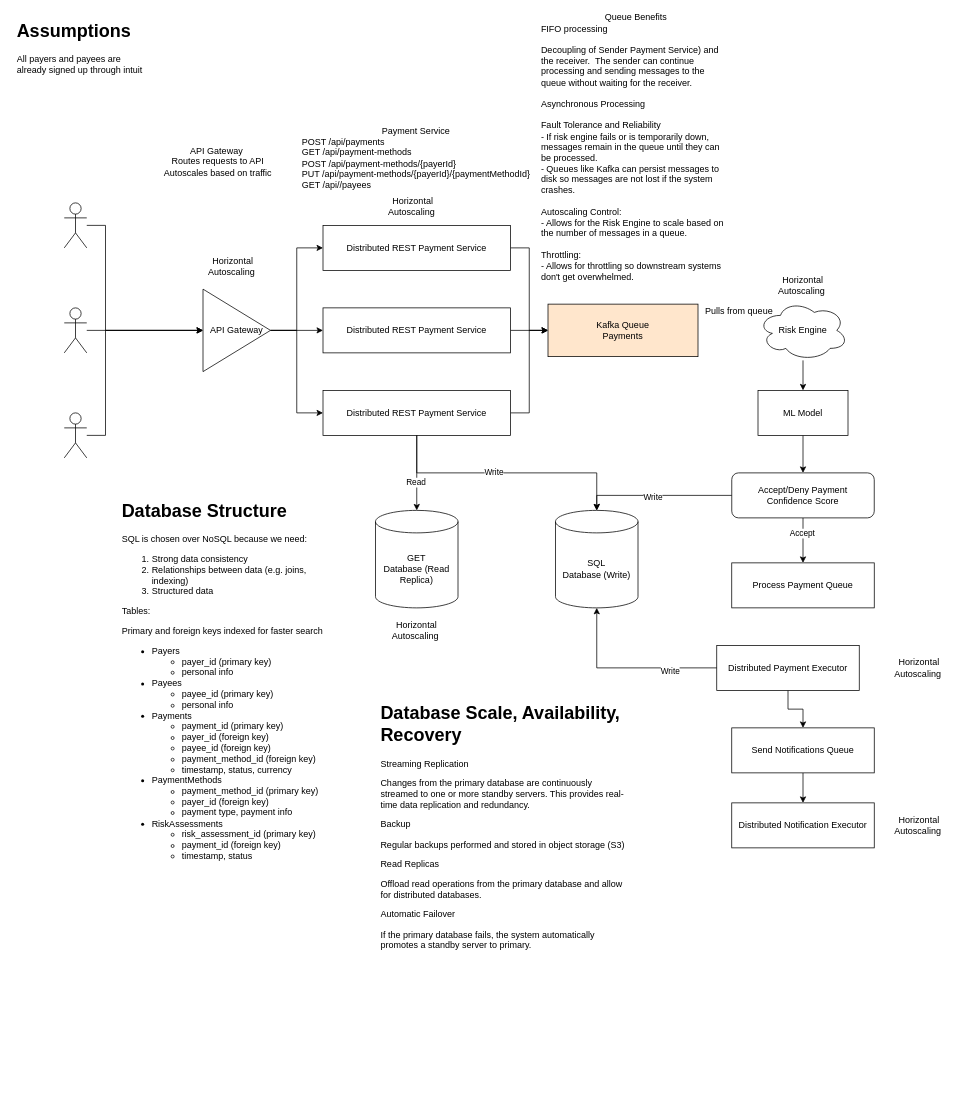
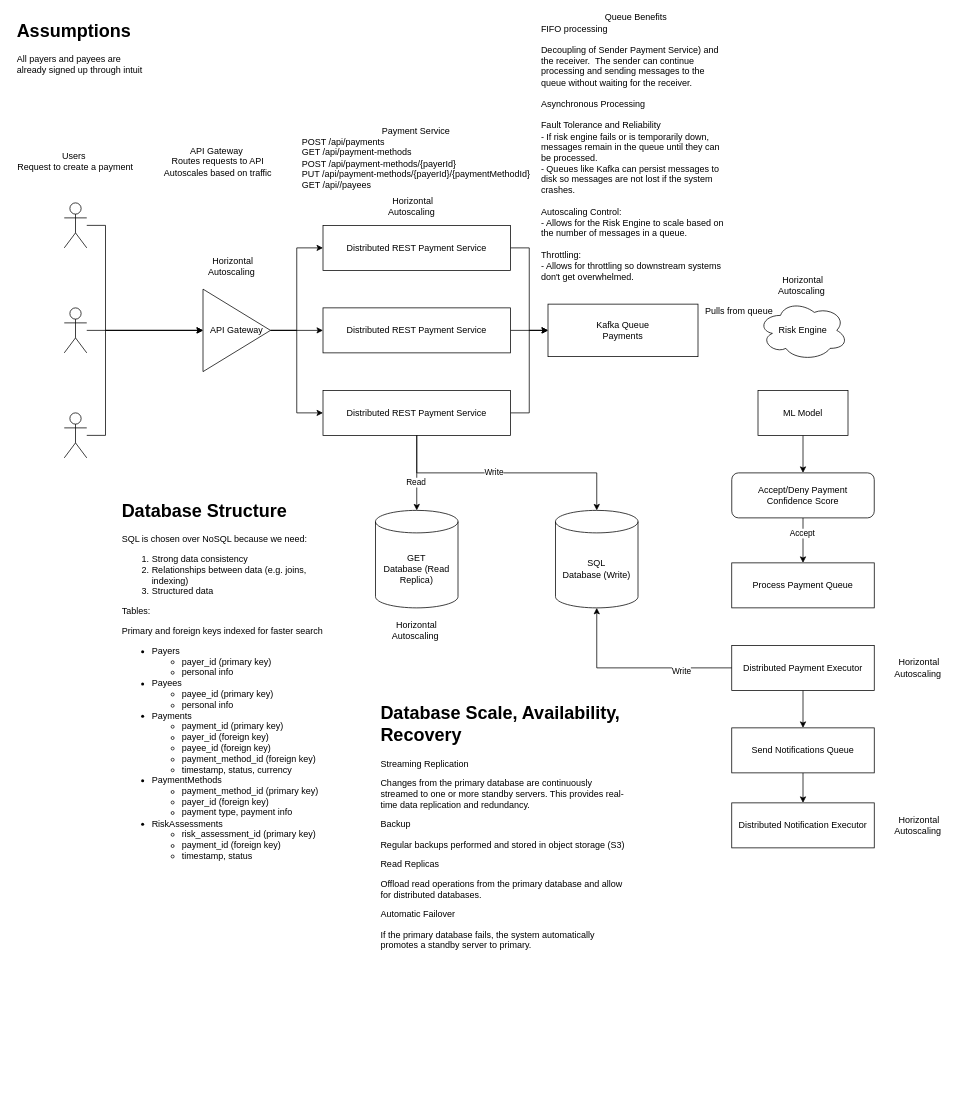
node "Users Request to create a payment": added
node "Kafka Queue Payments": fillcolor #ffe6cc -> #ffffff
edge "Risk Engine" -> "ML Model": removed
edge "Accept/Deny Payment Confidence Score" -> "SQL Database (Write)": removed, label "Write"
node "Distributed Payment Executor": moved (788, 668) -> (803, 668)
